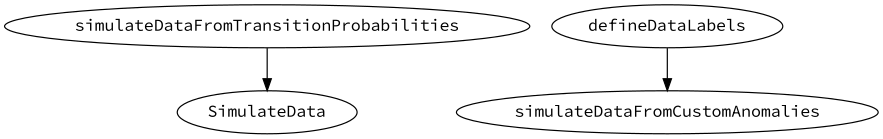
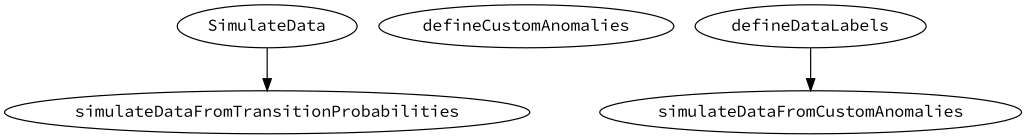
node "defineCustomAnomalies": added
edge "simulateDataFromTransitionProbabilities" -> "SimulateData": reversed
